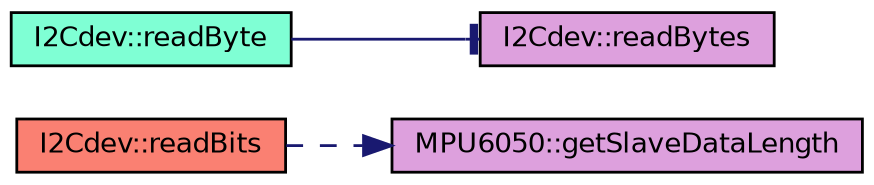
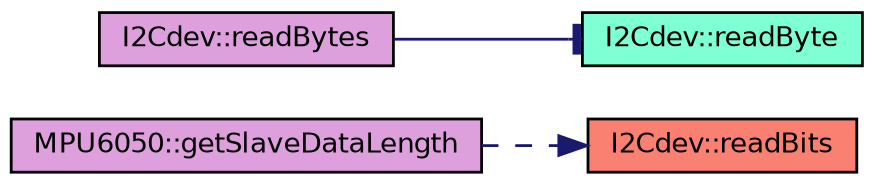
edge "I2Cdev::readByte" -> "I2Cdev::readBytes": reversed
edge "I2Cdev::readBits" -> "MPU6050::getSlaveDataLength": reversed
